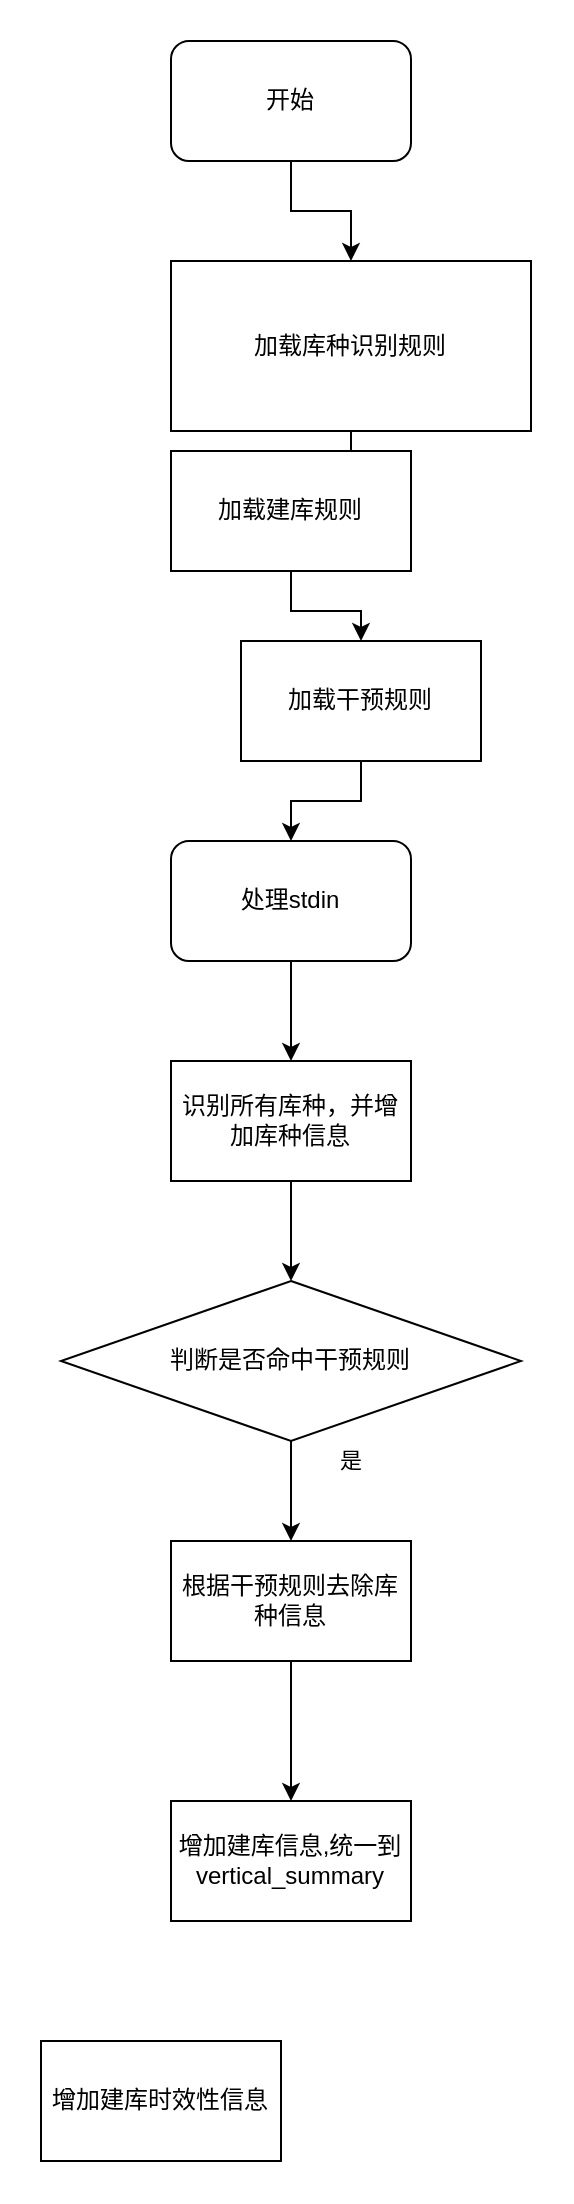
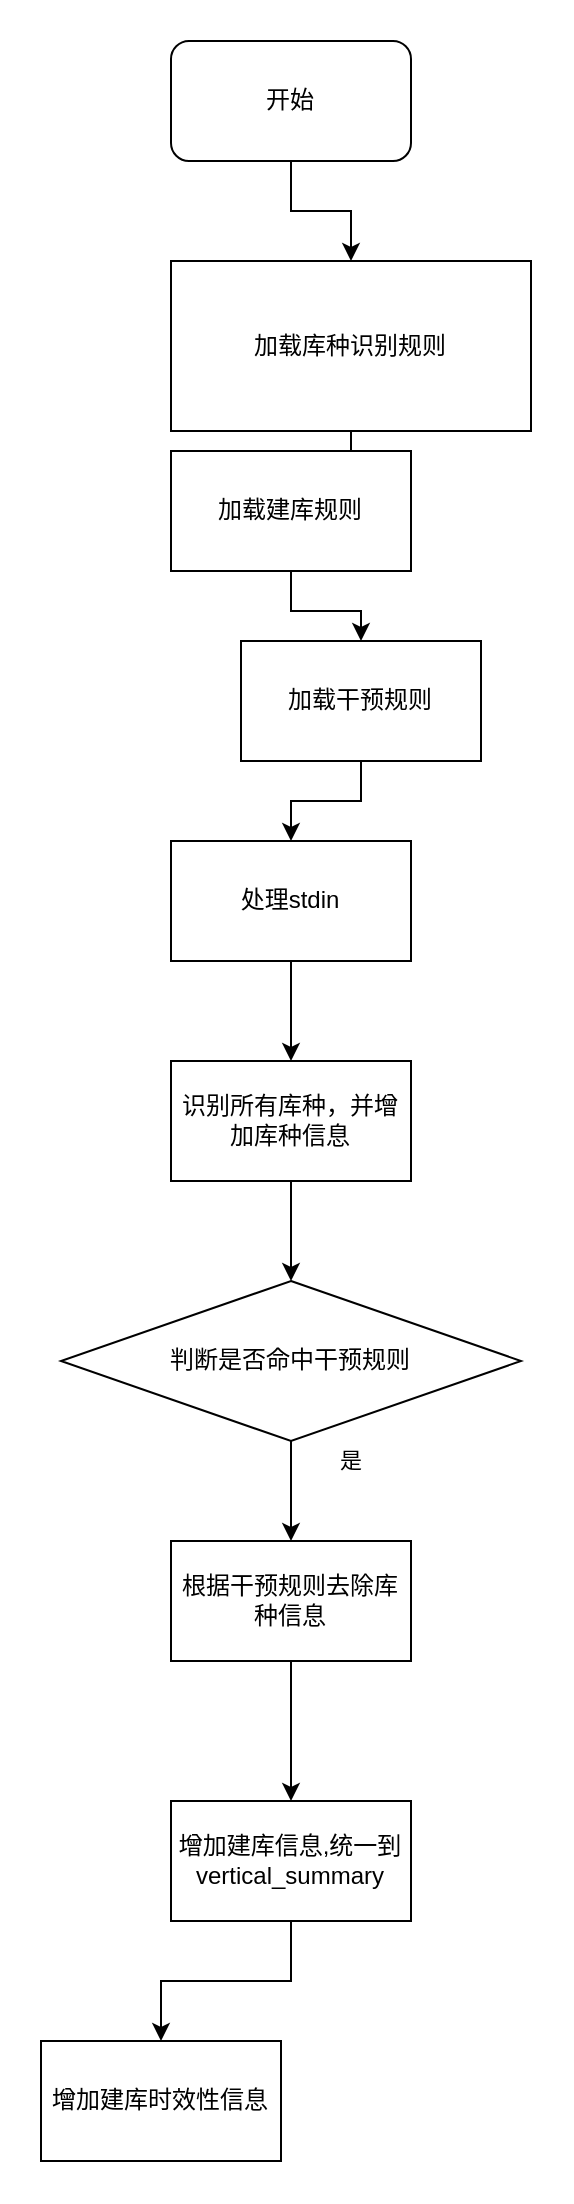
node "处理stdin": shape rounded rectangle -> rectangle
edge "增加建库信息,统一到vertical_summary" -> "增加建库时效性信息": added
